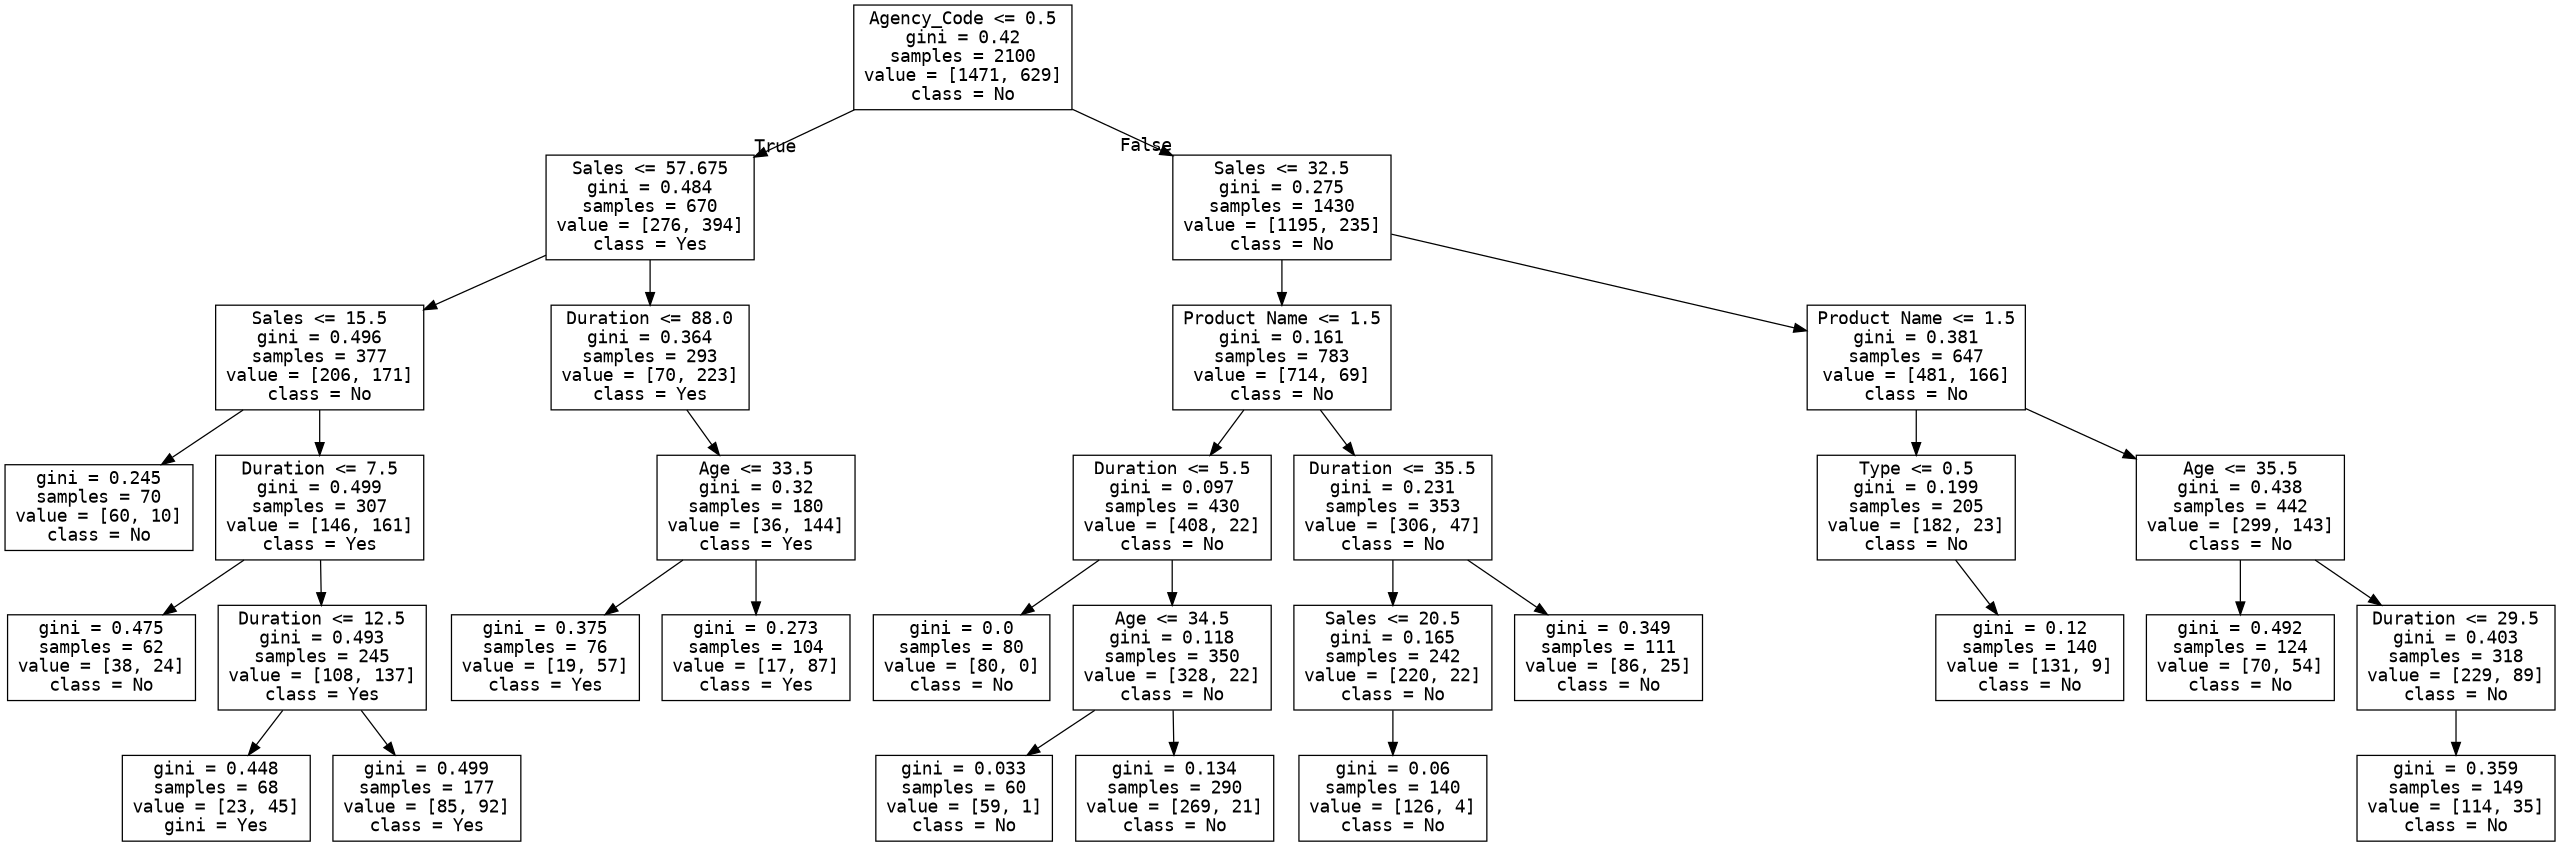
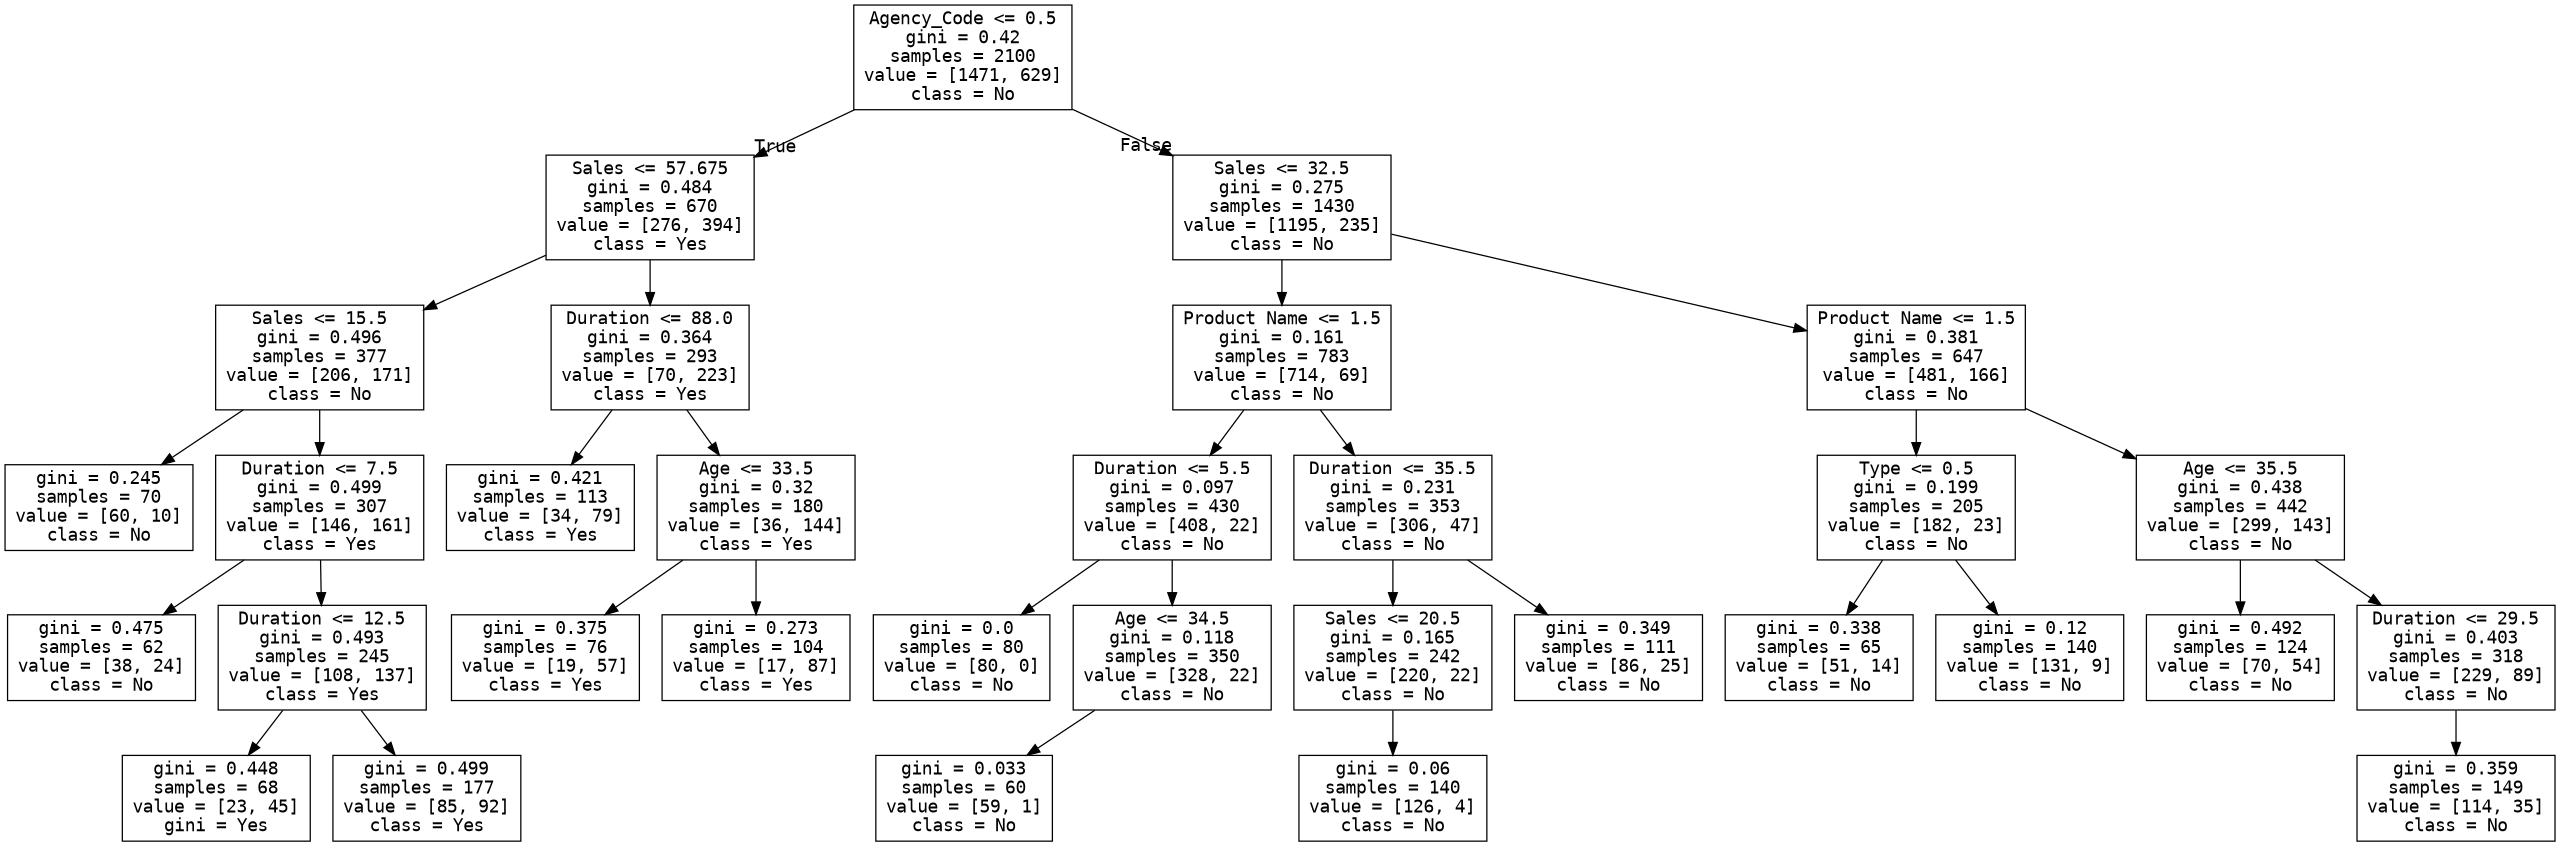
node "gini = 0.421 samples = 113 value = [34, 79] class = Yes": added
node "gini = 0.338 samples = 65 value = [51, 14] class = No": added
node "gini = 0.134 samples = 290 value = [269, 21] class = No": removed
